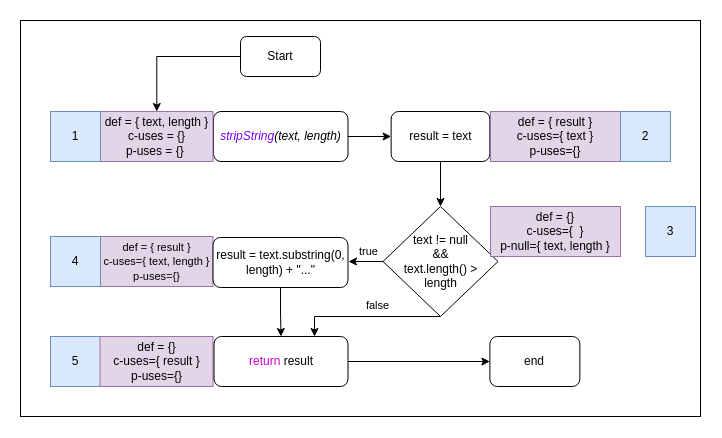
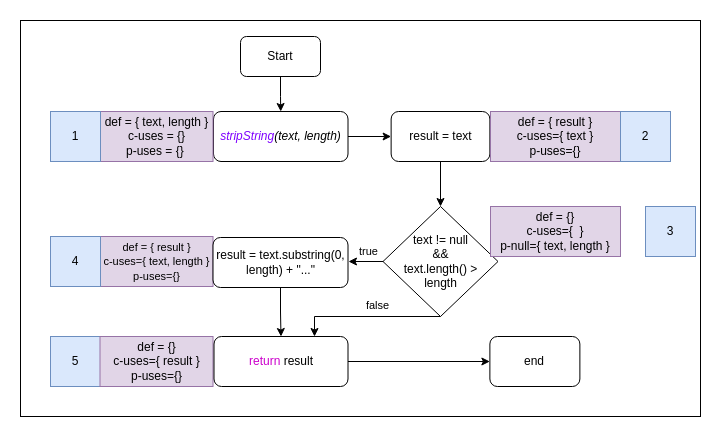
edge "Start" -> "def = { text, length } c-uses = {} p-uses = {}": now "Start" -> "stripString(text, length)"
